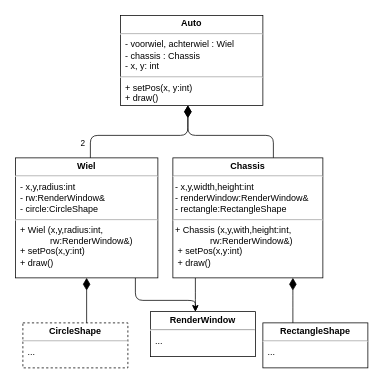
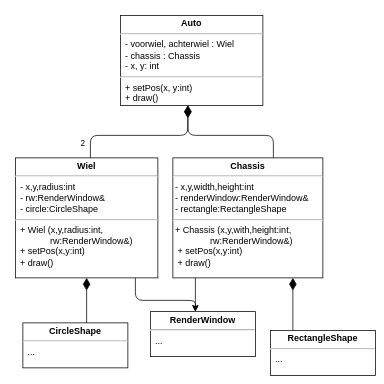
node "CircleShape ...": style dashed -> solid
node "RectangleShape ...": moved (315, 345) -> (323, 353)
